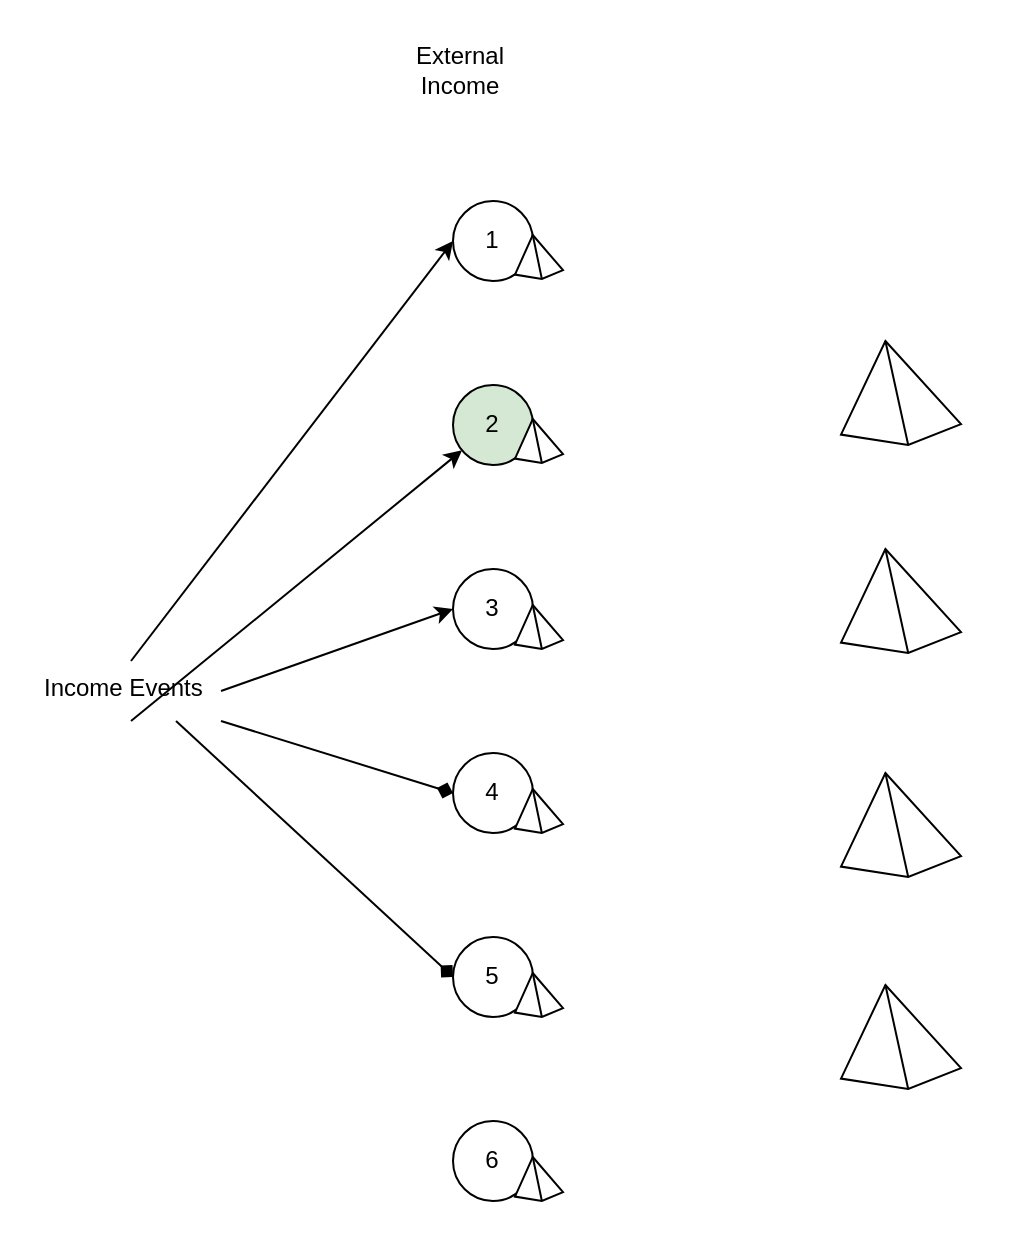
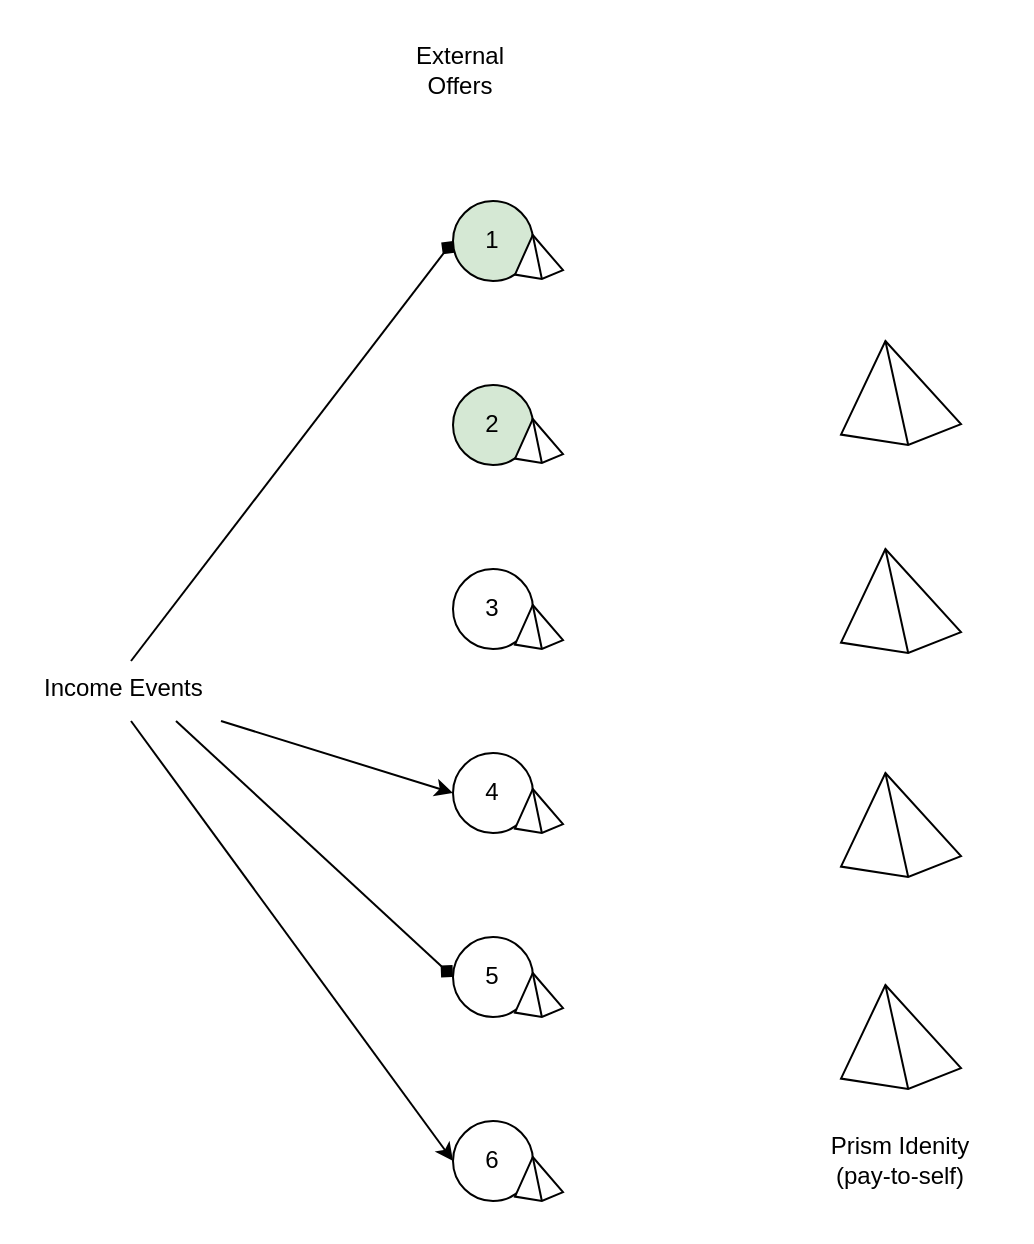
node "External Income": label "External Income" -> "External Offers"
node "1": fillcolor #ffffff -> #d5e8d4
edge "Income Events" -> "1": arrowhead classic -> diamond
edge "Income Events" -> "2": now "Income Events" -> "6"
edge "Income Events" -> "3": removed
edge "Income Events" -> "4": arrowhead diamond -> classic
node "Prism Idenity (pay-to-self)": added
